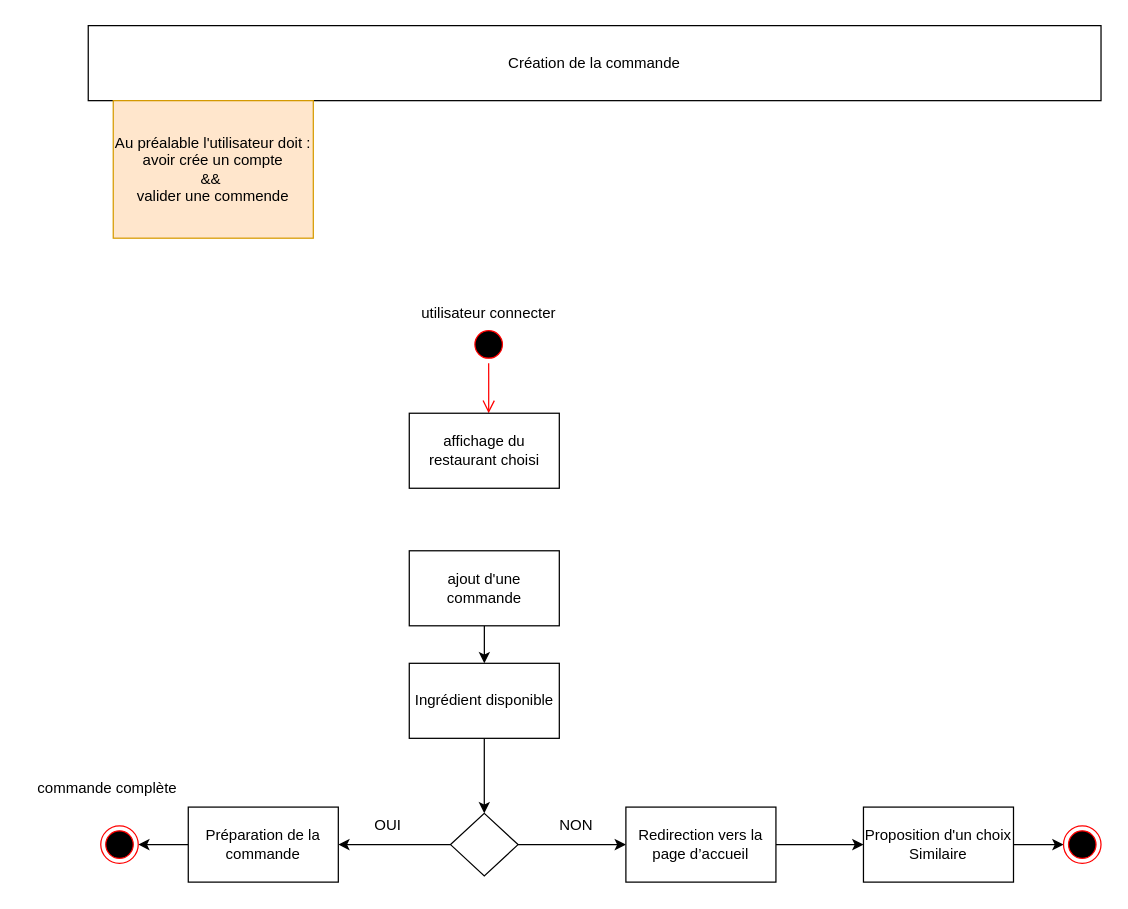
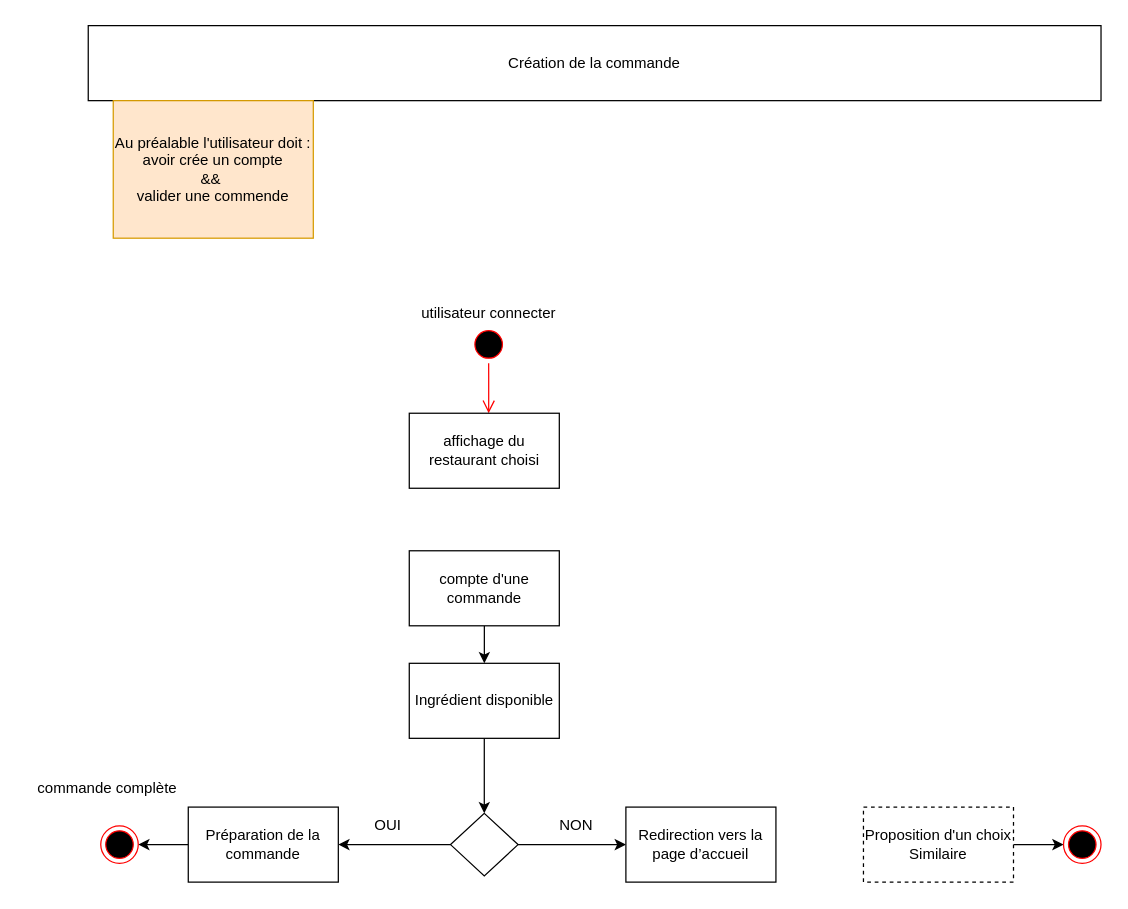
node "ajout d'une commande": label "ajout d'une commande" -> "compte d'une commande"
edge "Redirection vers la page d’accueil" -> "Proposition d'un choix Similaire": removed
node "Proposition d'un choix Similaire": style solid -> dashed
